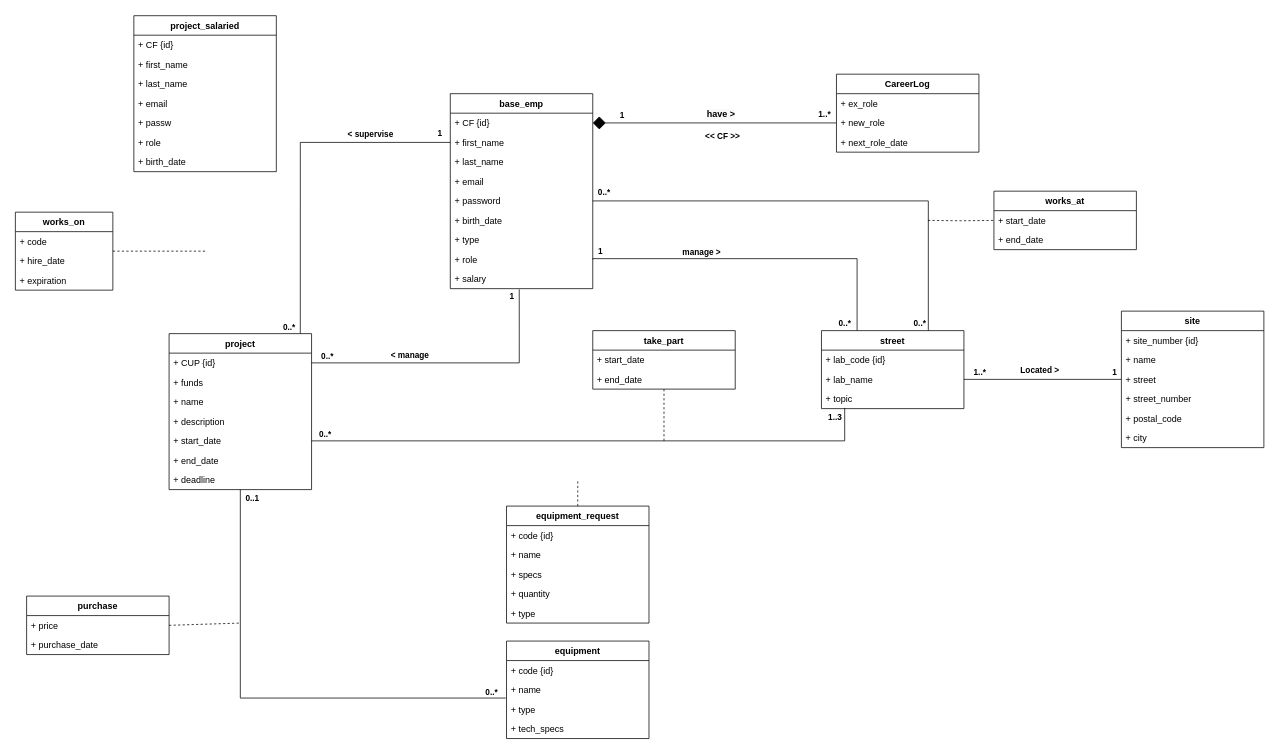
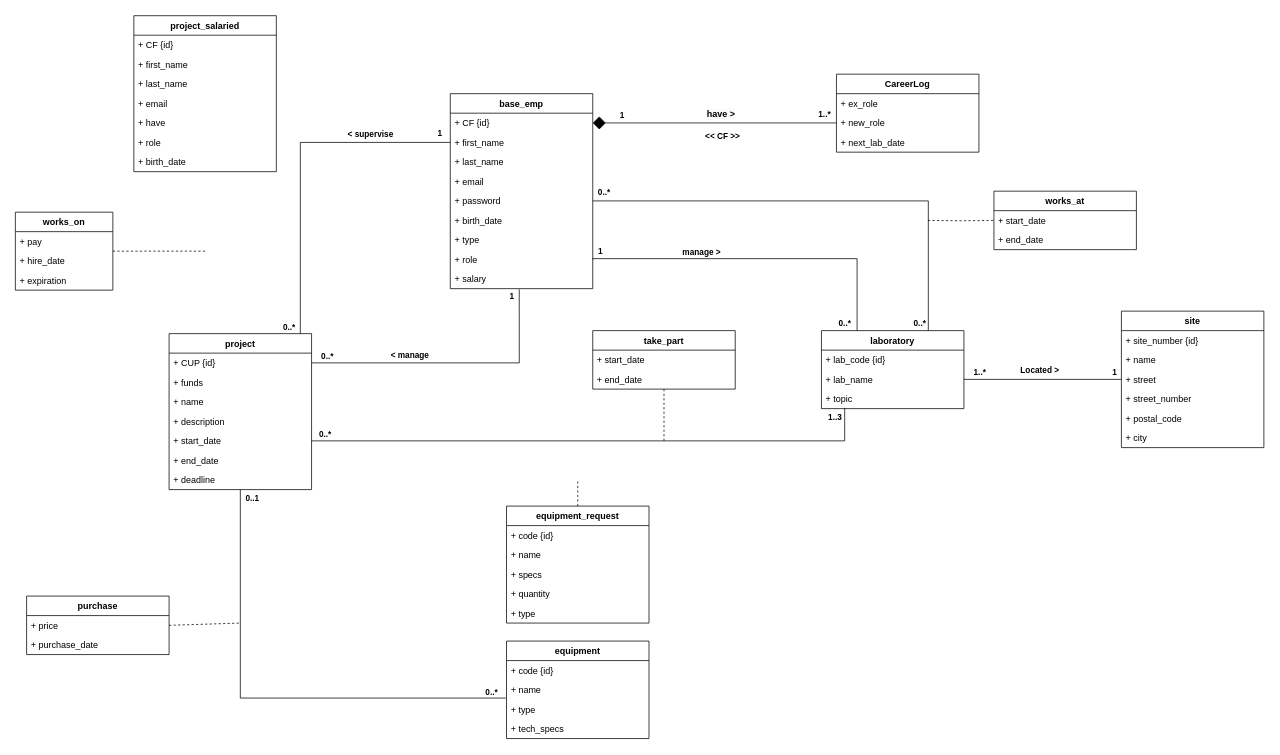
node "+ passw": label "+ passw" -> "+ have"
node "+ next_role_date": label "+ next_role_date" -> "+ next_lab_date"
node "+ code": label "+ code" -> "+ pay"
node "street": label "street" -> "laboratory"
